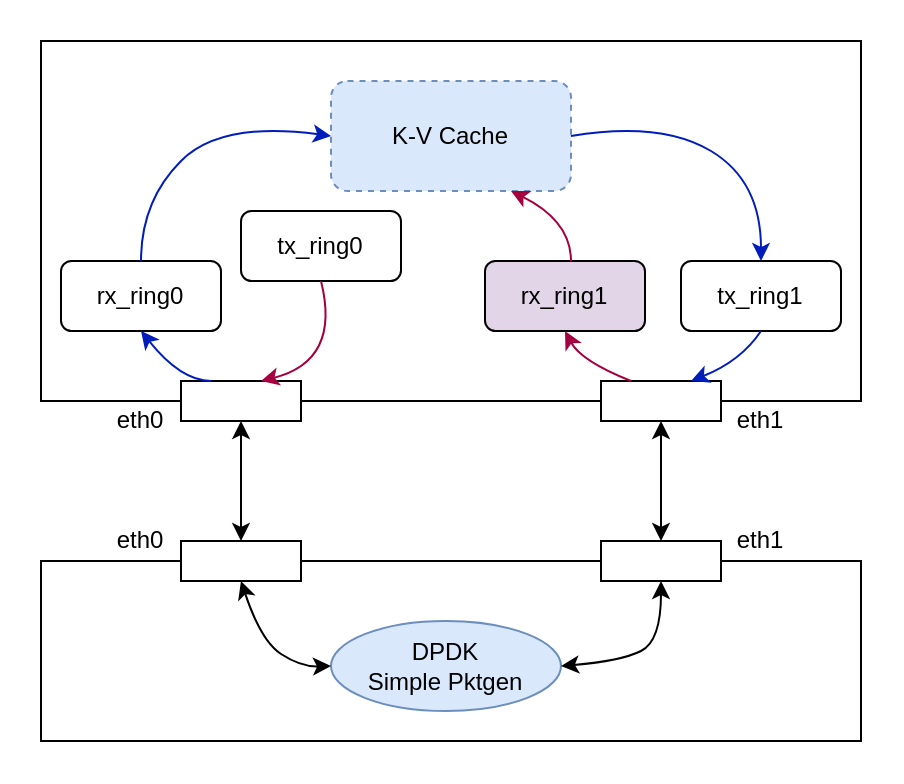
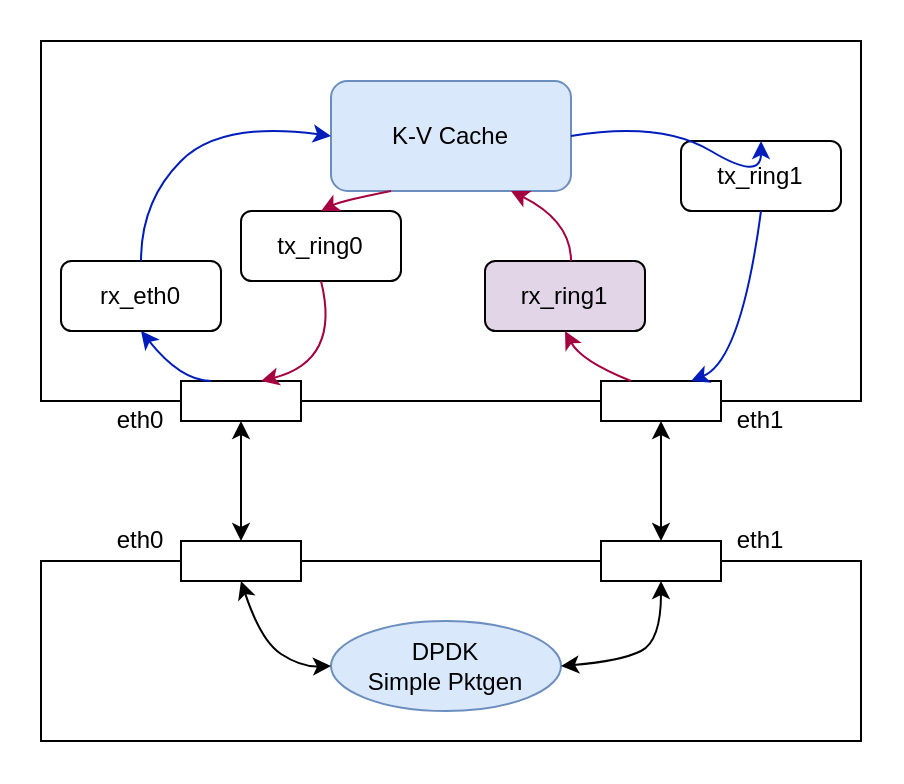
node "K-V Cache": style dashed -> solid
edge "K-V Cache" -> "tx_ring0": added
node "tx_ring1": moved (761, 296) -> (761, 176)
node "rx_ring0": label "rx_ring0" -> "rx_eth0"
